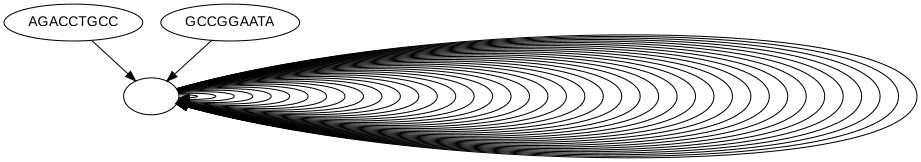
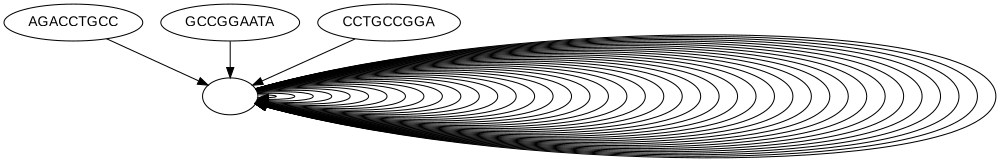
node "CCTGCCGGA": added
